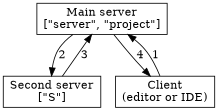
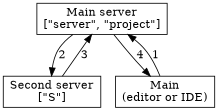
node "Client (editor or IDE)": label "Client (editor or IDE)" -> "Main (editor or IDE)"
